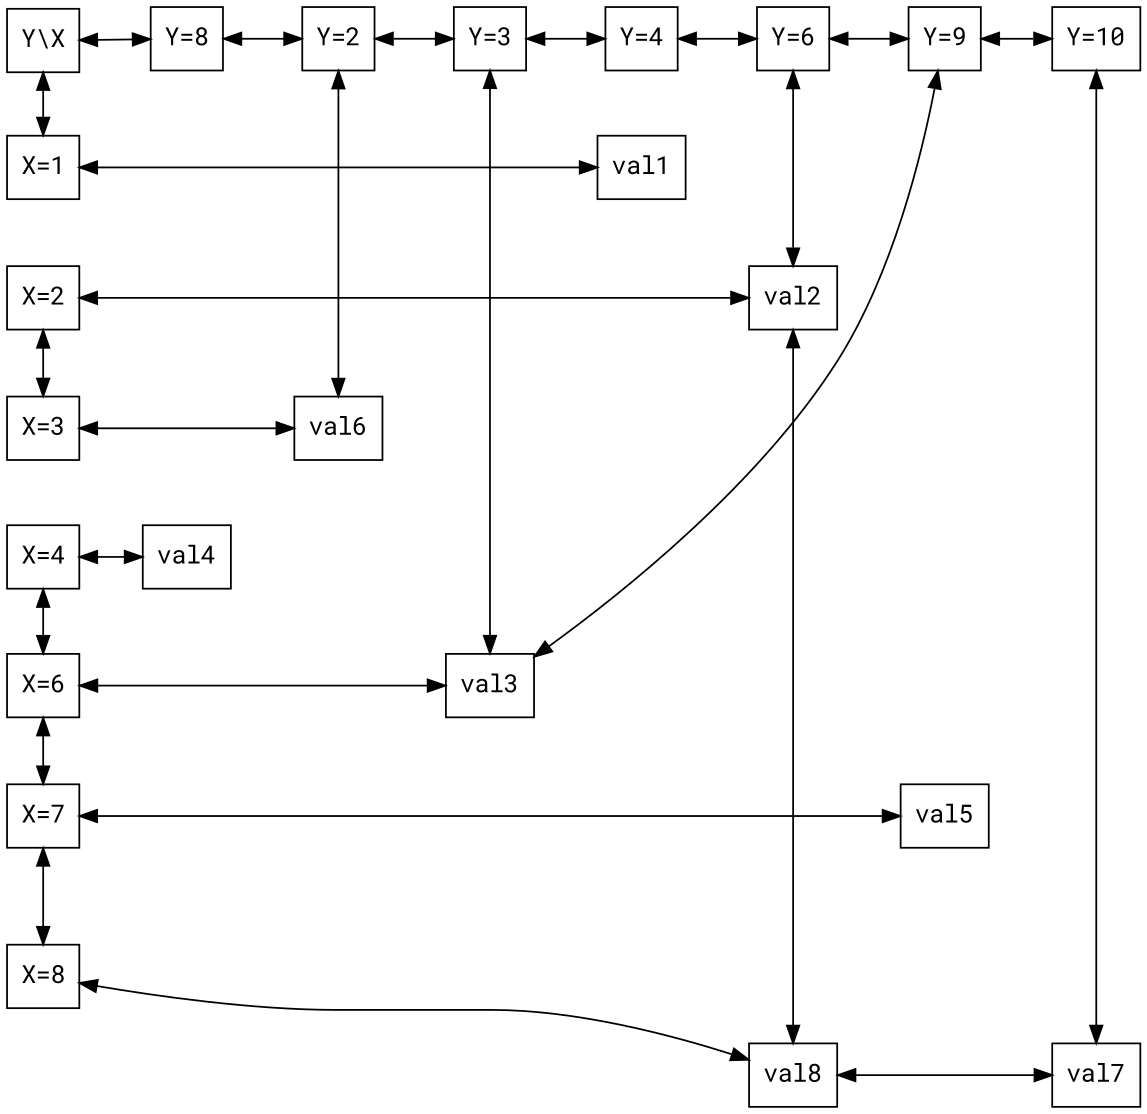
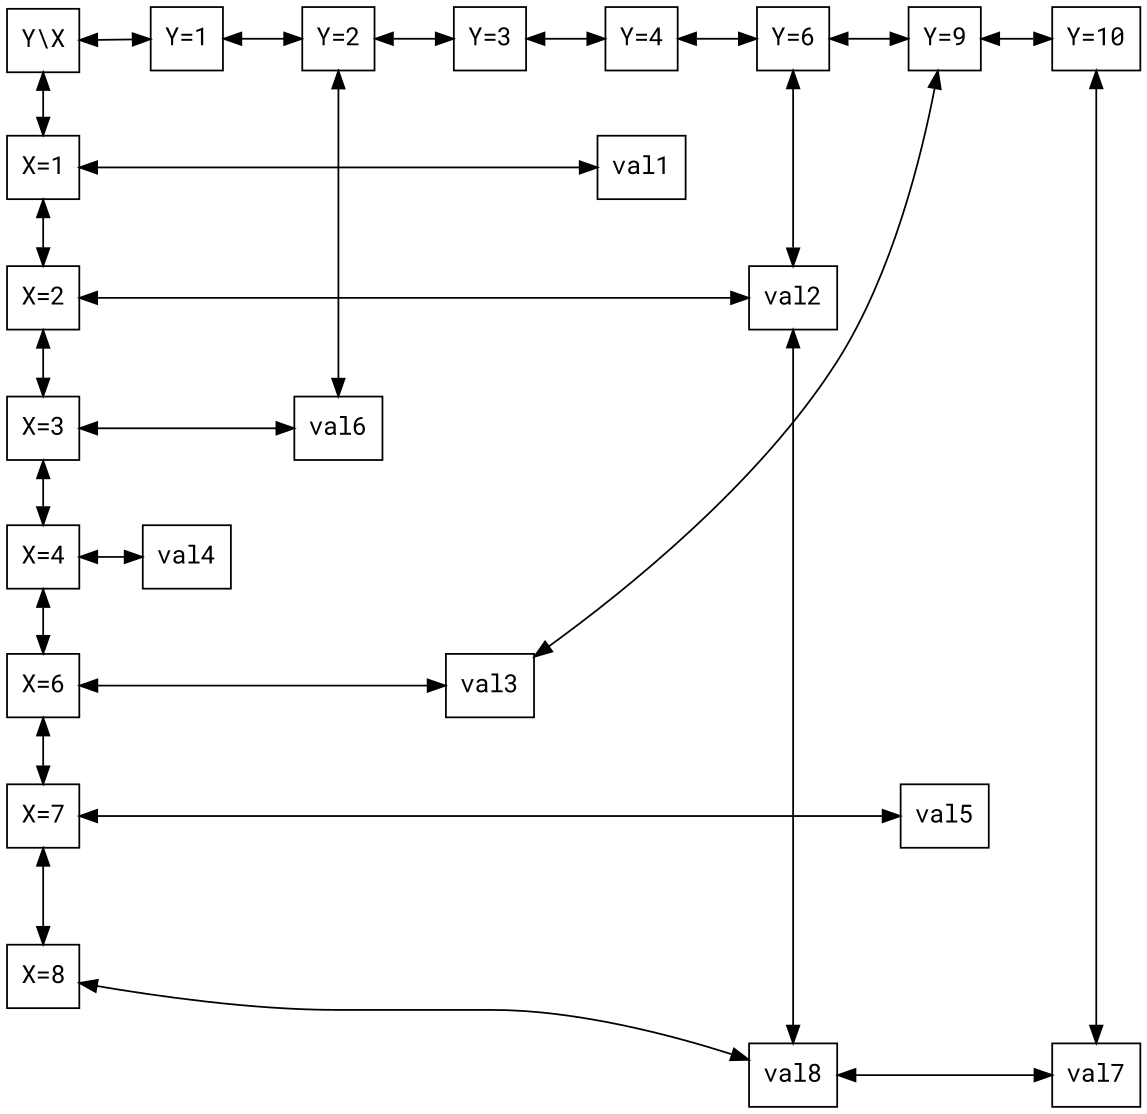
node "Y=8": label "Y=8" -> "Y=1"
edge "X=1" -- "X=2": added
edge "Y=3" -- "val3": removed
edge "X=3" -- "X=4": added
